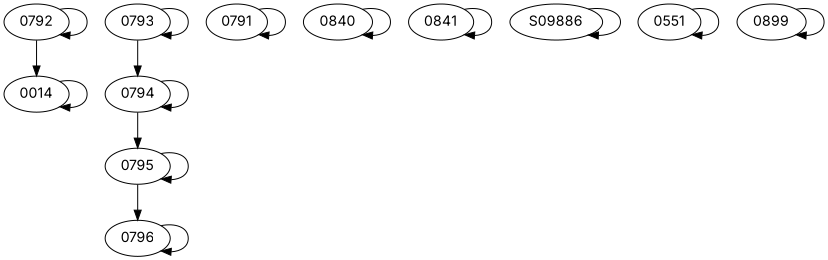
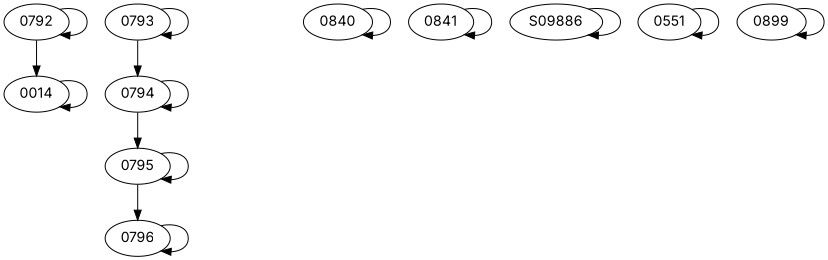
node "0791": removed
